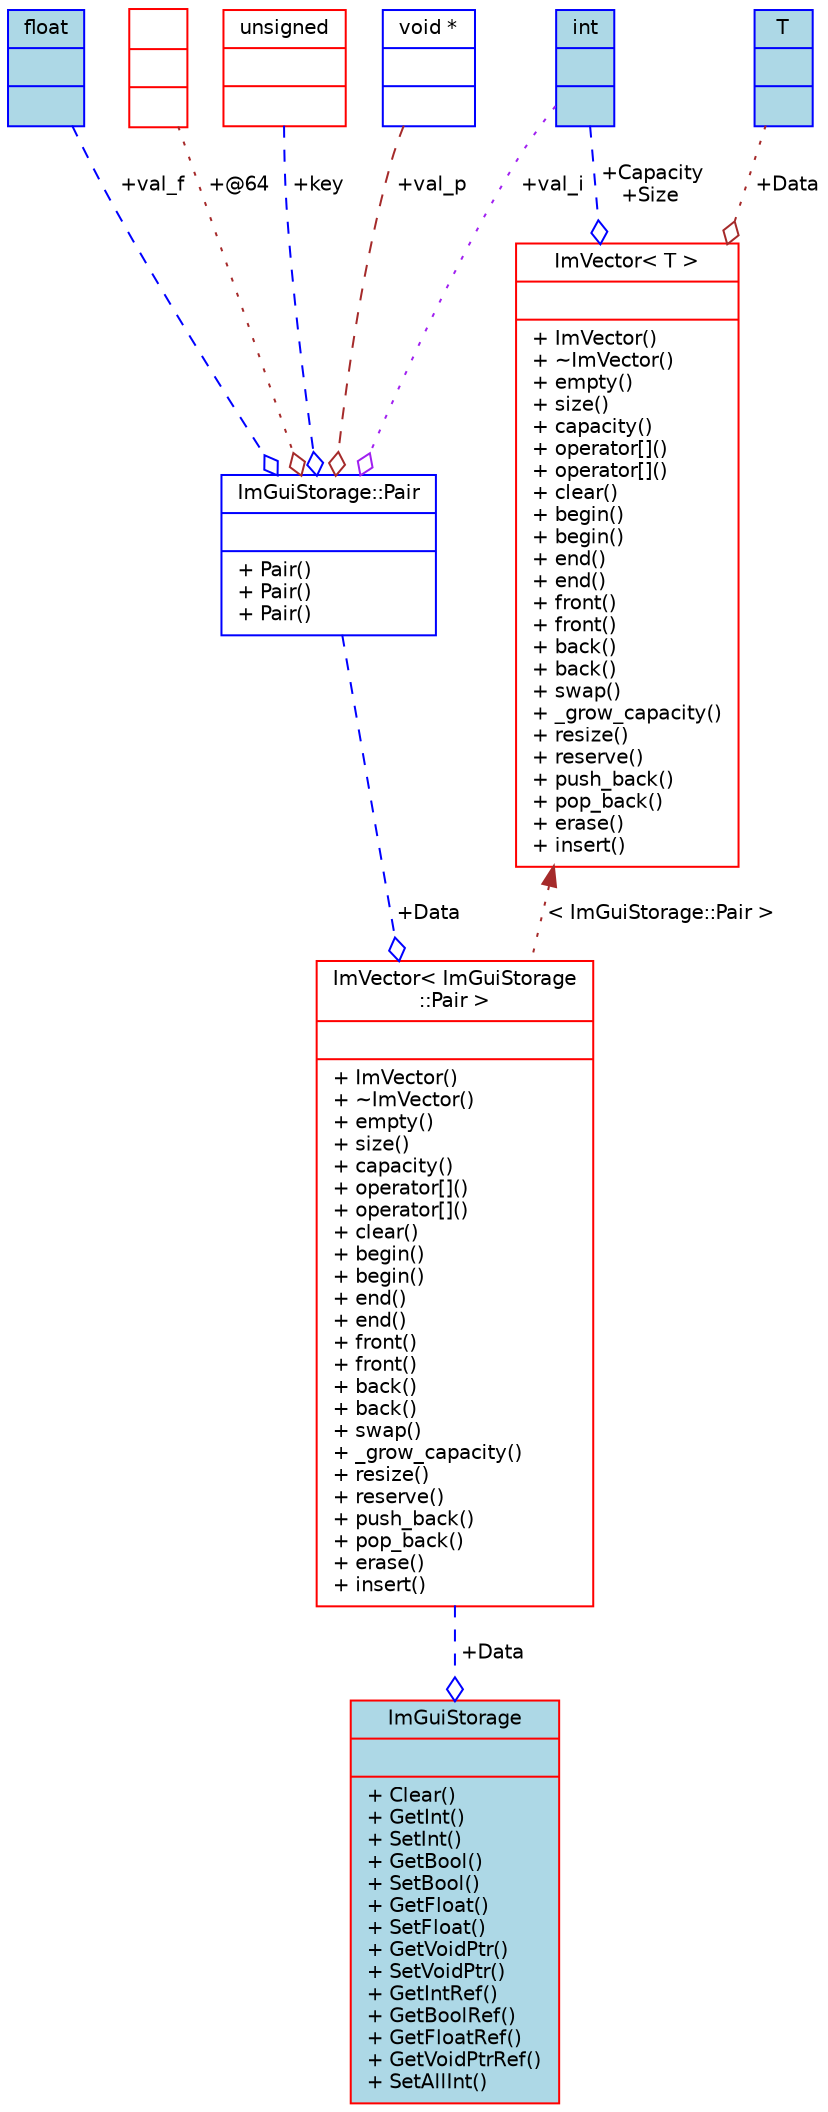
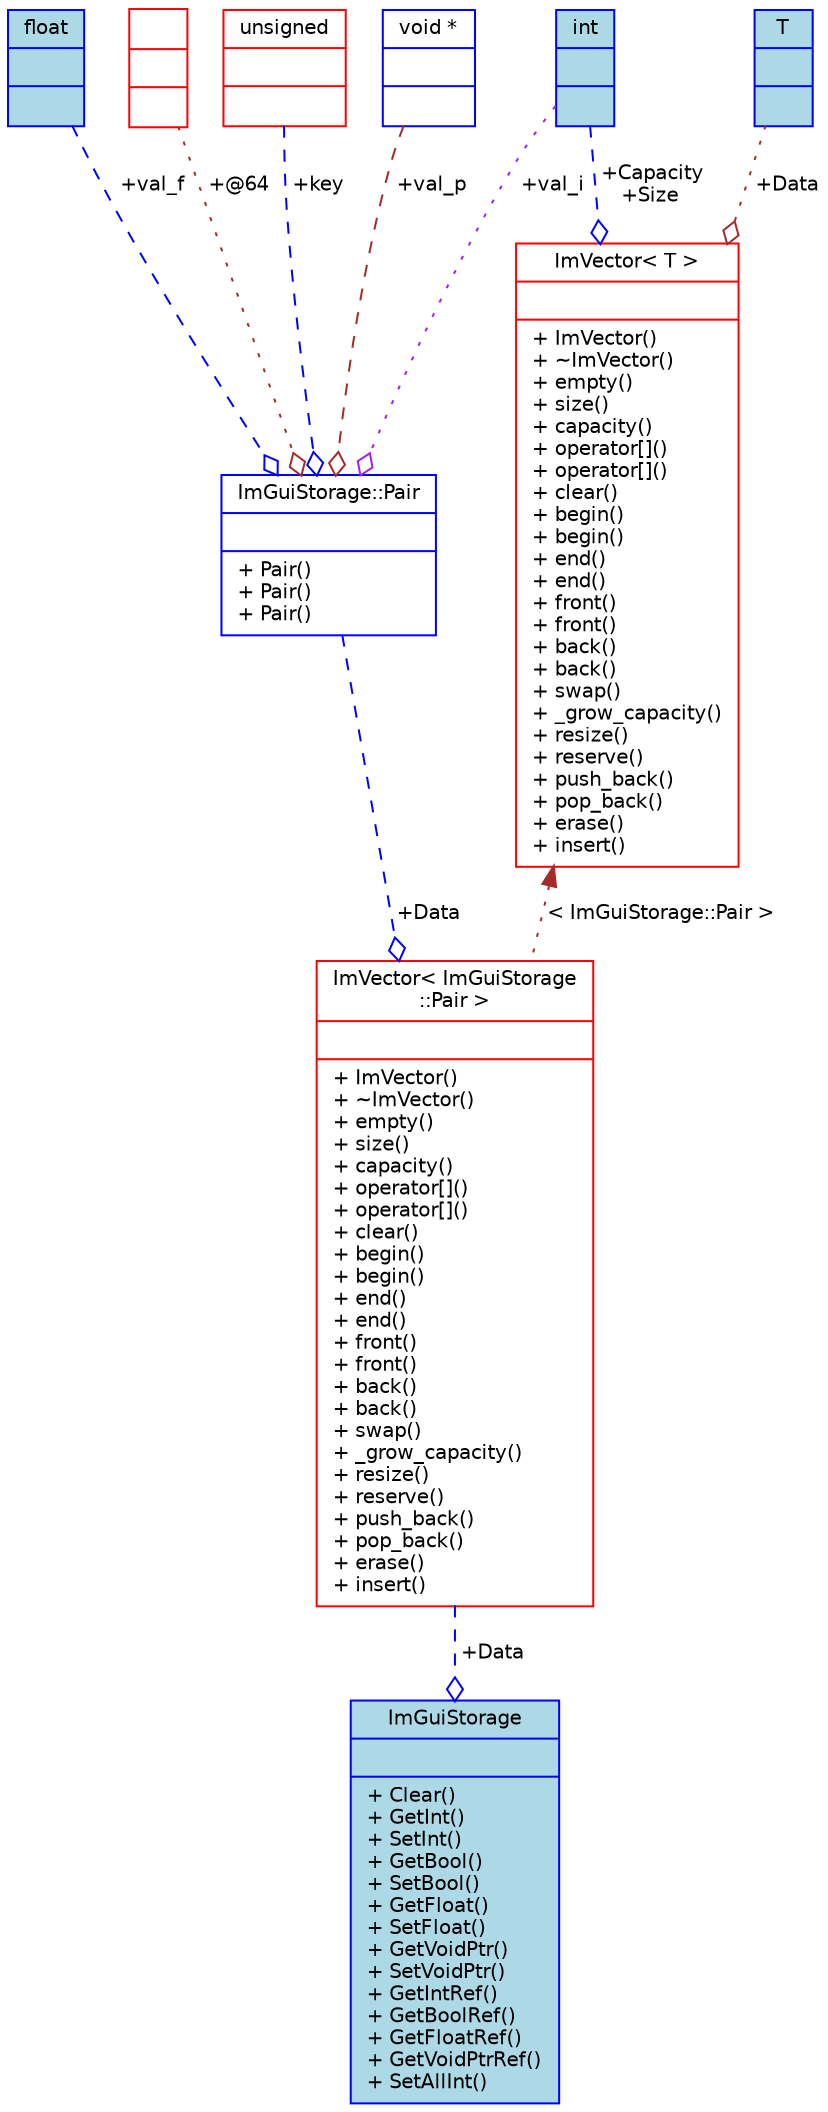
node "ImGuiStorage": color red -> blue
